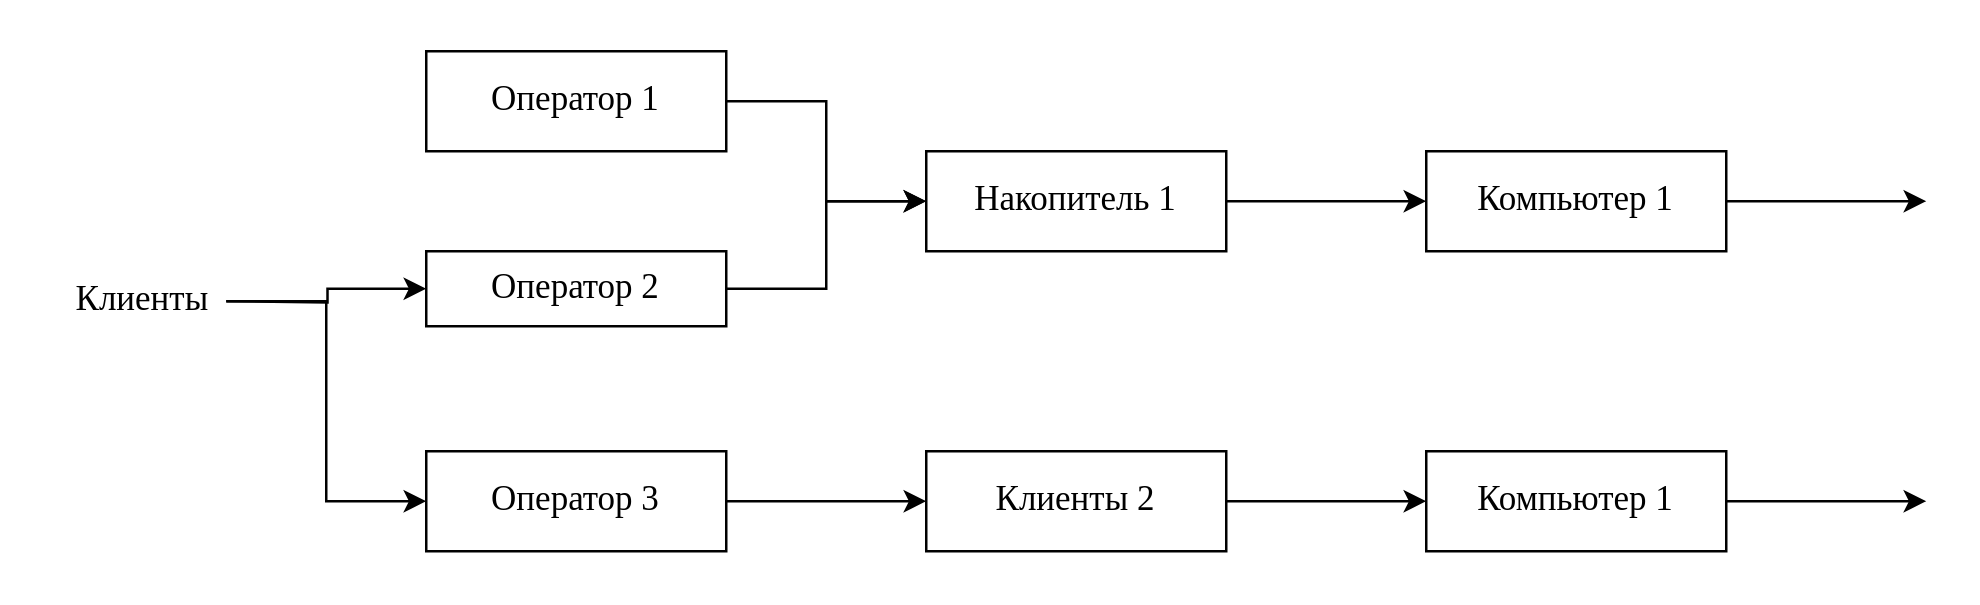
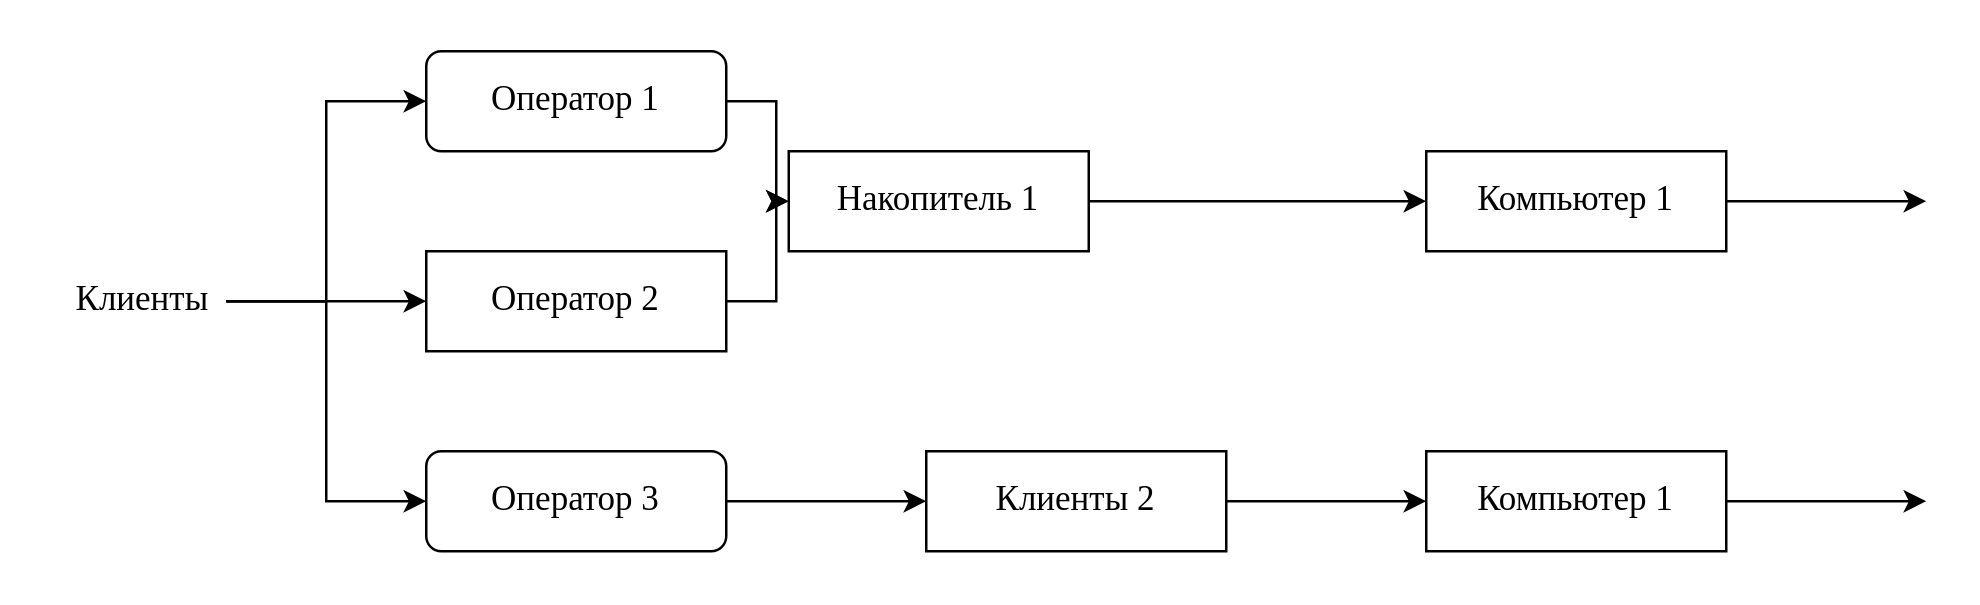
node "Оператор 1": shape rectangle -> rounded rectangle
edge "Клиенты" -> "Оператор 1": added
node "Накопитель 1": moved (1076, 201) -> (939, 201)
node "Оператор 2": size 300x75 -> 300x100
node "Оператор 3": shape rectangle -> rounded rectangle
